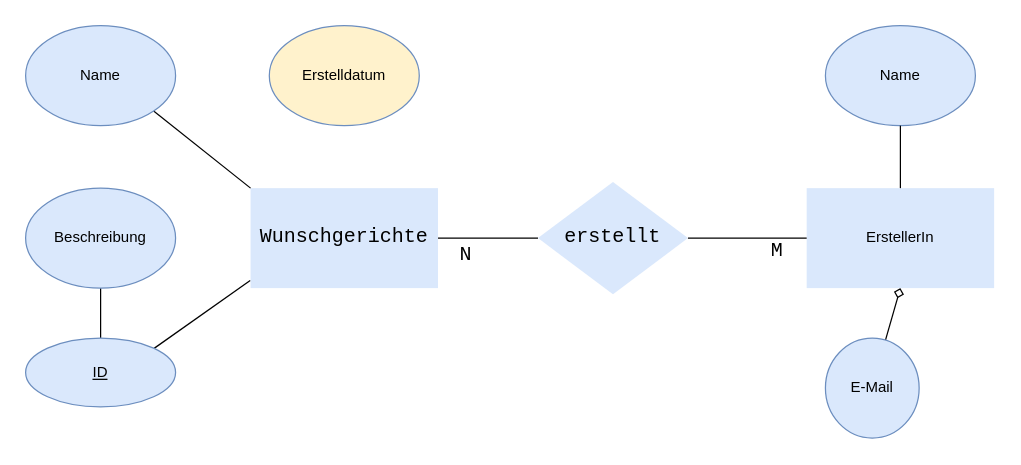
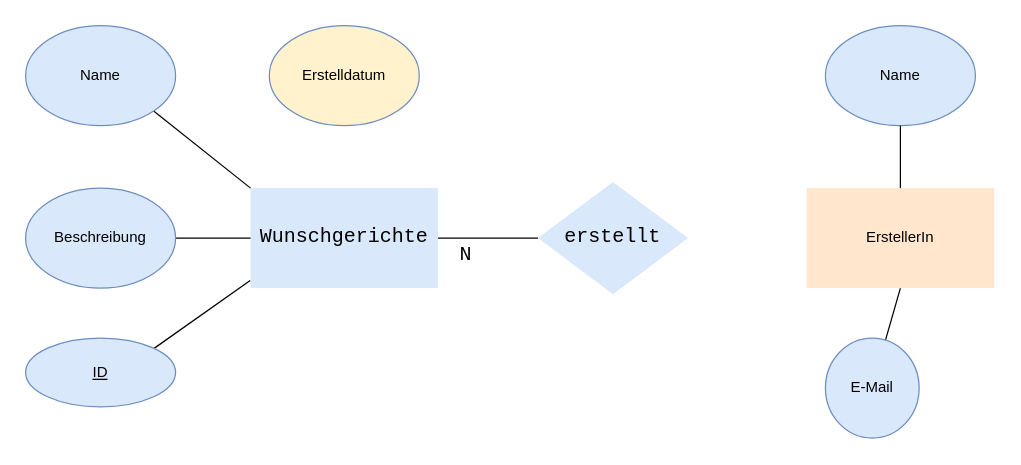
edge "erstellt" -- "ErstellerIn": removed, label "M"
node "ErstellerIn": fillcolor #dae8fc -> #ffe6cc
edge "E-Mail" -> "ErstellerIn": arrowhead diamond -> none
edge "Beschreibung" -- "ID": now "Beschreibung" -- "Wunschgerichte"
